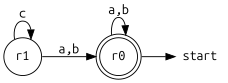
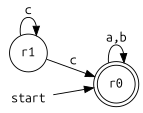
edge "r1" -> "r0": label "a,b" -> "c"
edge "r0" -> "start": reversed
